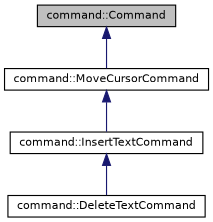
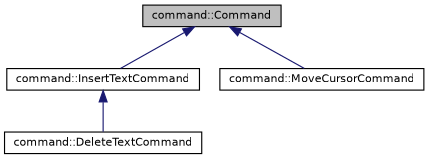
edge "command::InsertTextCommand" -> "command::MoveCursorCommand": now "command::InsertTextCommand" -> "command::Command"
